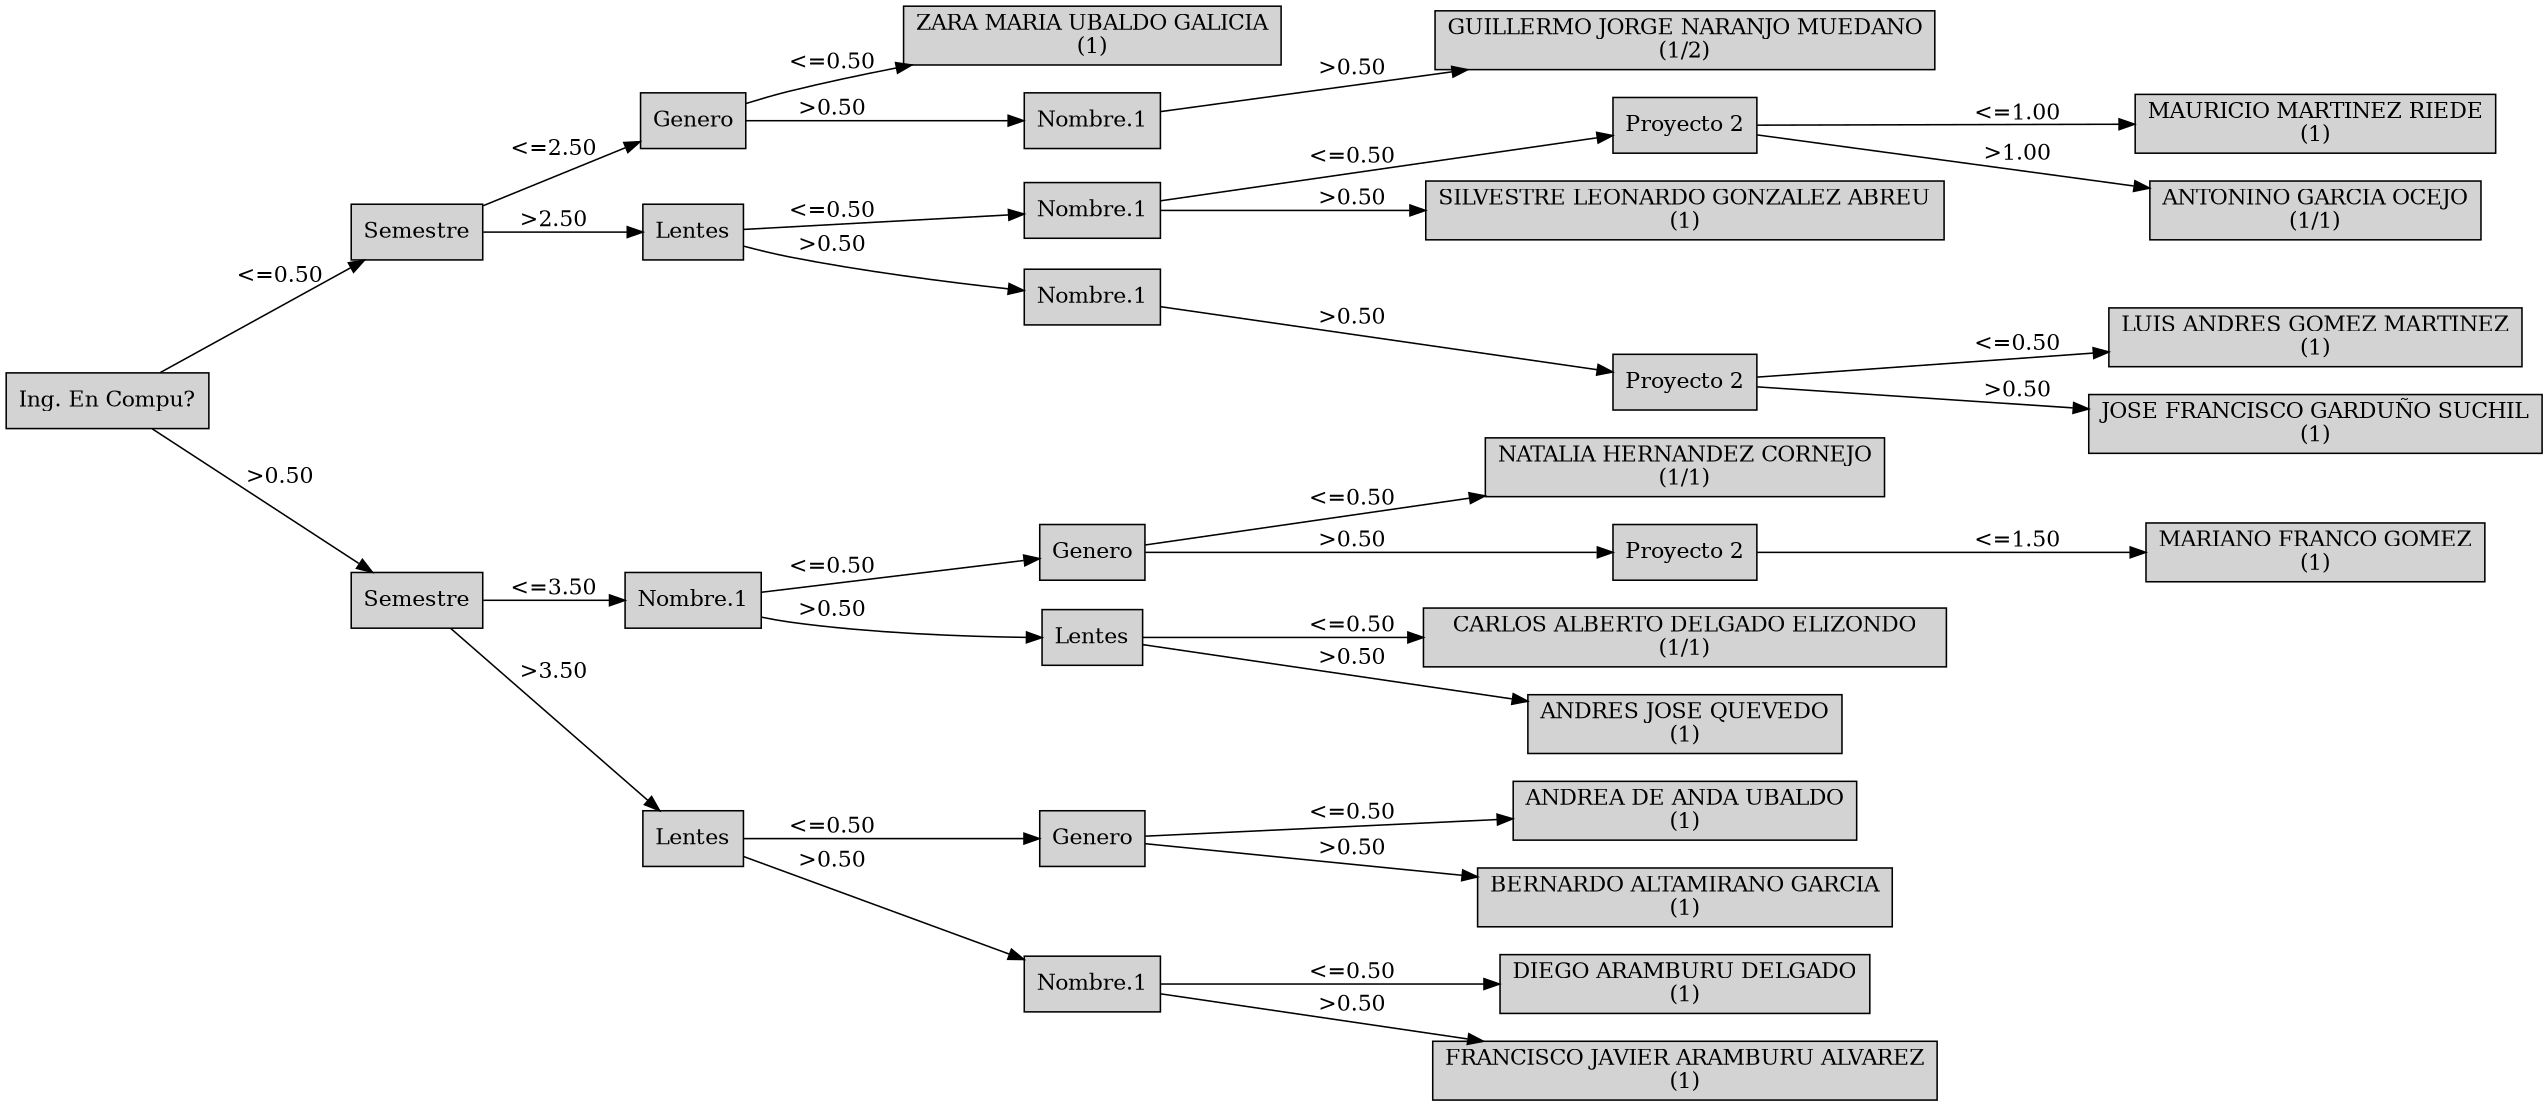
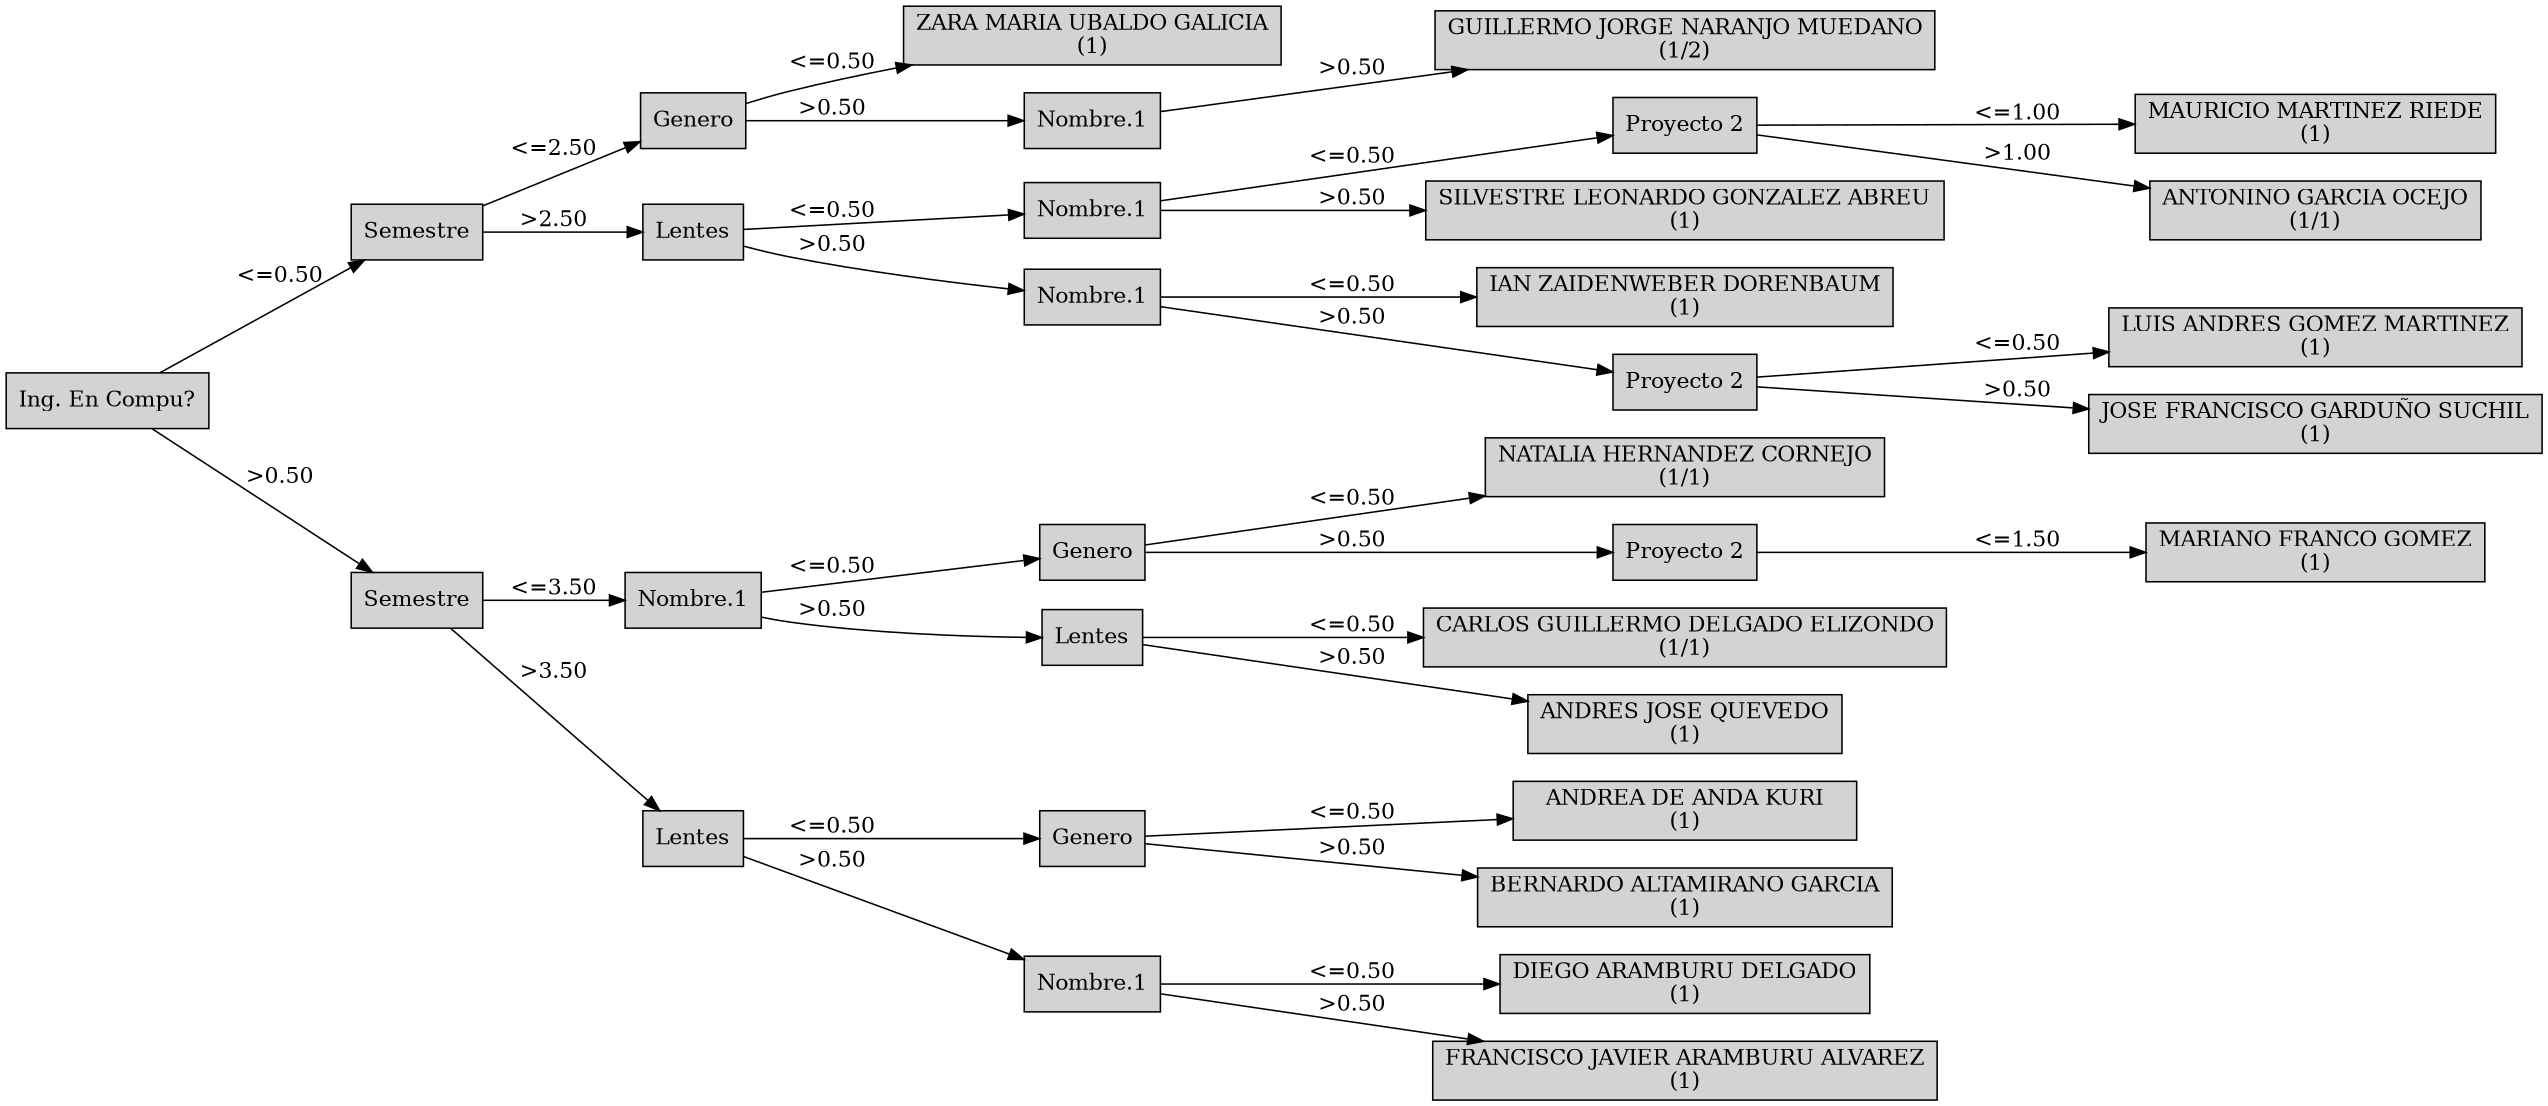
node "IAN ZAIDENWEBER DORENBAUM (1)": added
node "CARLOS ALBERTO DELGADO ELIZONDO (1/1)": label "CARLOS ALBERTO DELGADO ELIZONDO (1/1)" -> "CARLOS GUILLERMO DELGADO ELIZONDO (1/1)"
node "ANDREA DE ANDA UBALDO (1)": label "ANDREA DE ANDA UBALDO (1)" -> "ANDREA DE ANDA KURI (1)"
